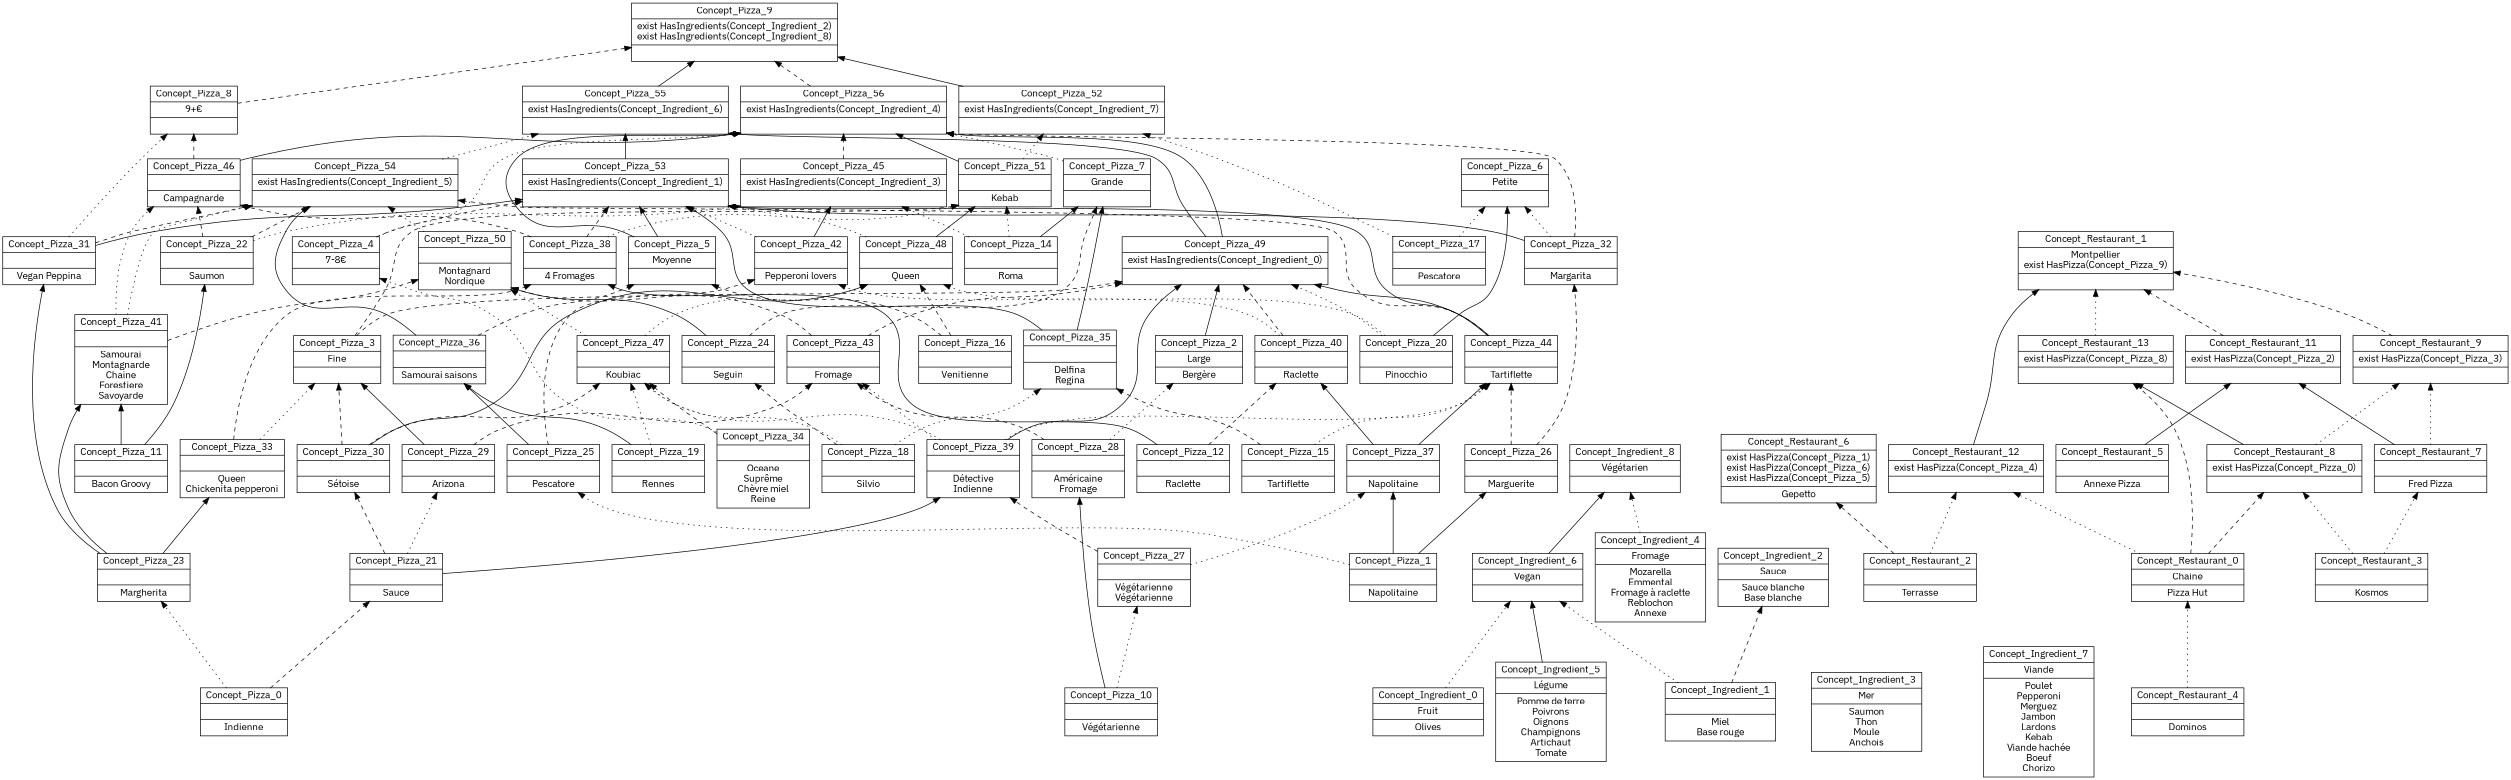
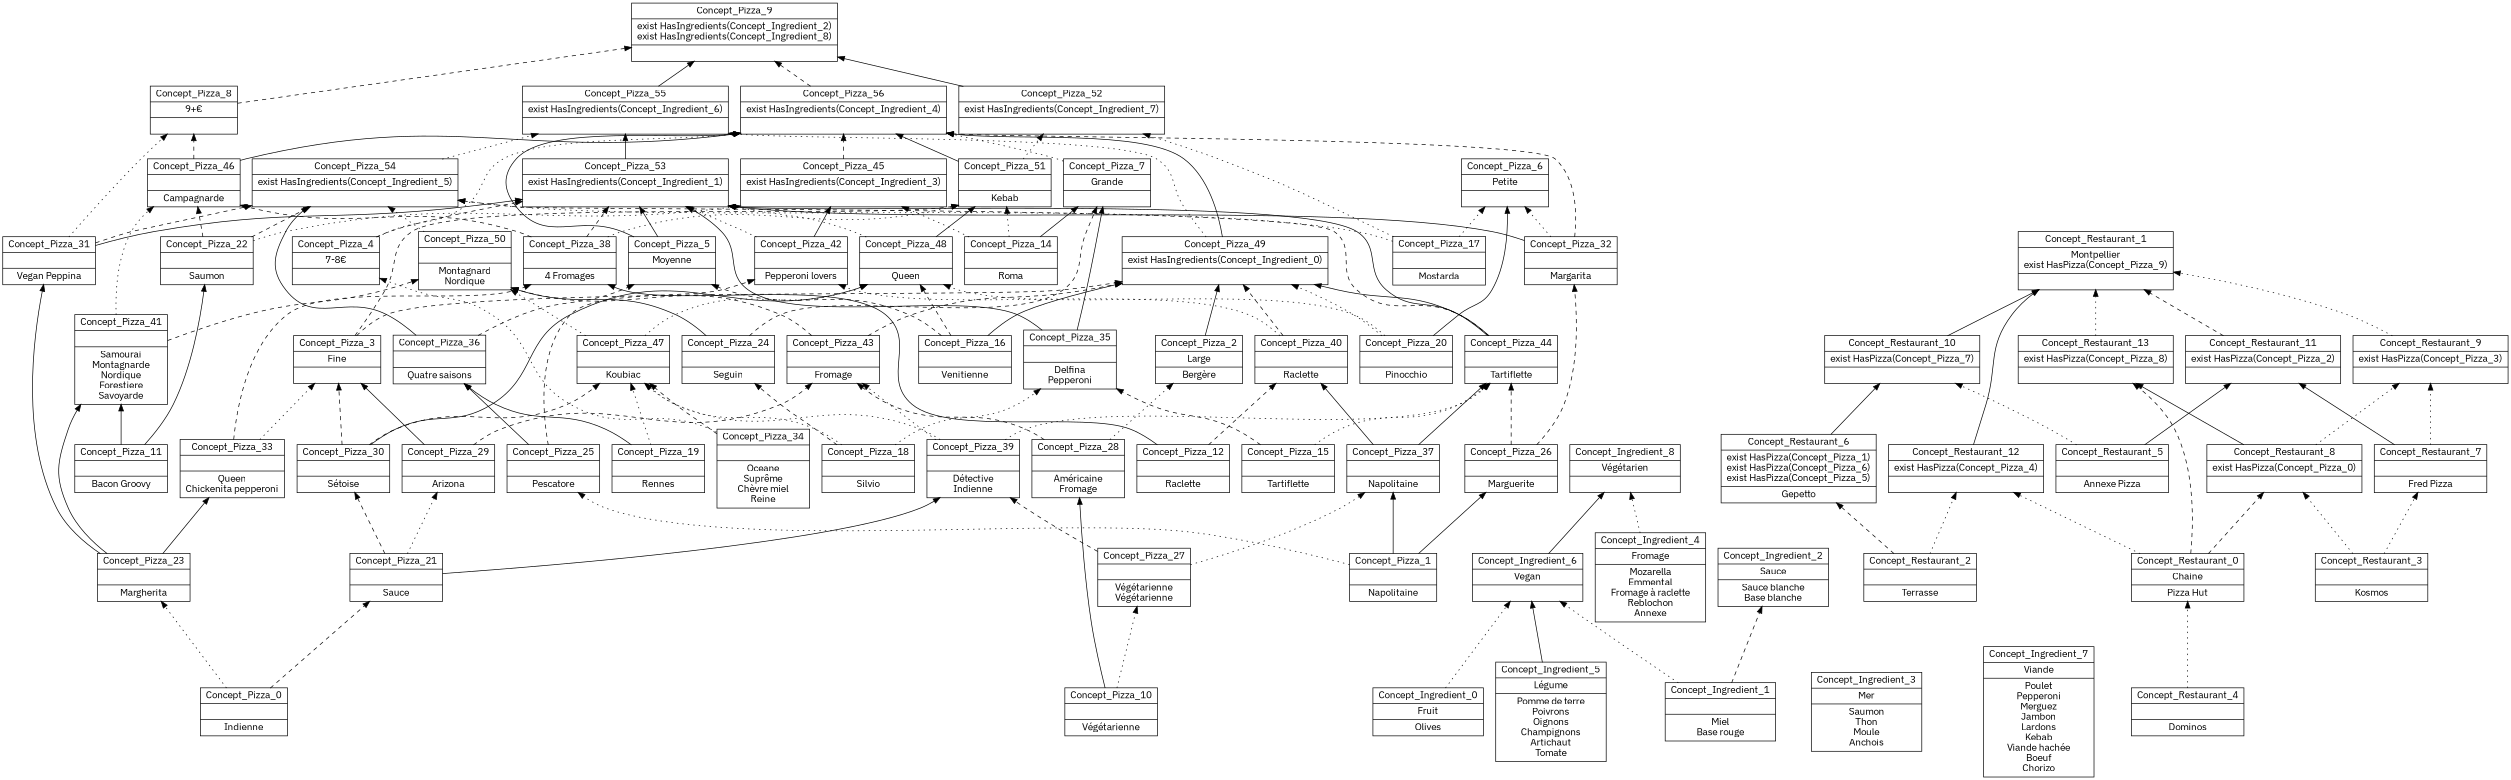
edge "Concept_Pizza_49" -> "Concept_Pizza_55": style solid -> dotted
edge "Concept_Pizza_41" -> "Concept_Pizza_54": now "Concept_Pizza_17" -> "Concept_Pizza_54"
node "Concept_Pizza_17": text "Pescatore" -> "Mostarda"
edge "Concept_Restaurant_9" -> "Concept_Restaurant_1": style dashed -> dotted
node "Concept_Restaurant_10": added
node "Concept_Pizza_41": text "Chaine" -> "Nordique"
node "Concept_Pizza_36": text "Samourai saisons" -> "Quatre saisons"
node "Concept_Pizza_35": text "Regina" -> "Pepperoni"
edge "Concept_Pizza_39" -> "Concept_Pizza_49": now "Concept_Pizza_16" -> "Concept_Pizza_49"
